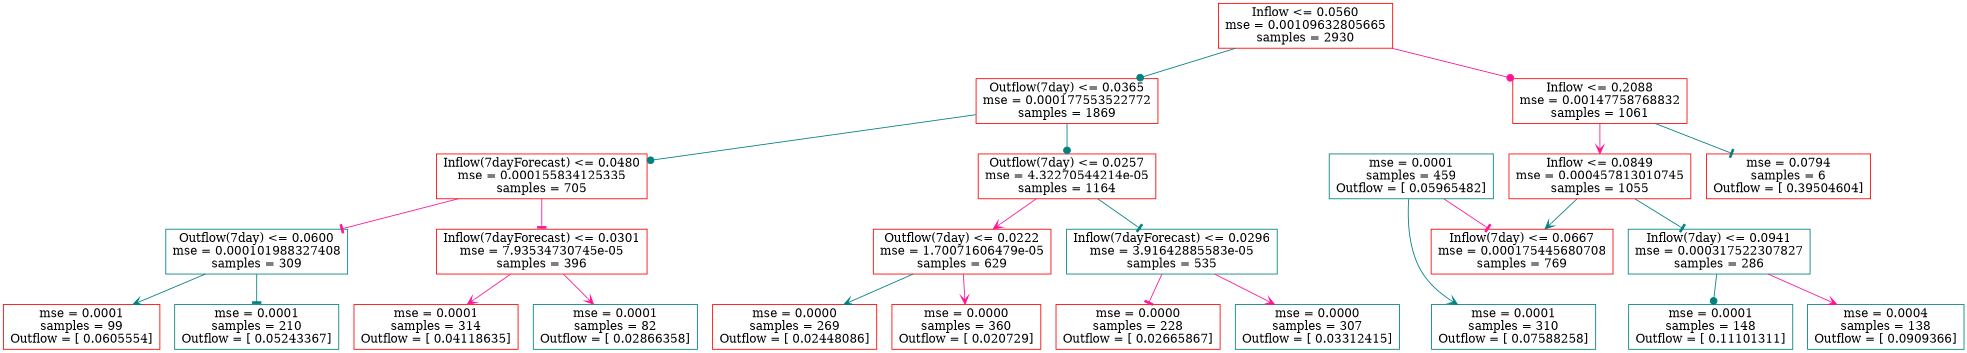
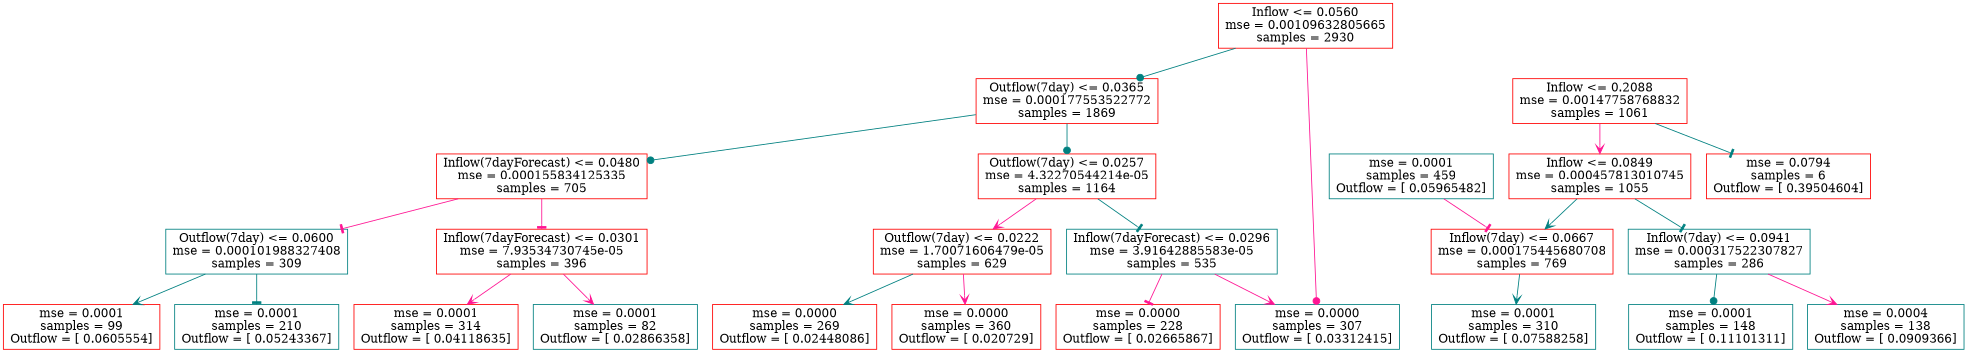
edge "Inflow <= 0.0560 mse = 0.00109632805665 samples = 2930" -> "Inflow <= 0.2088 mse = 0.00147758768832 samples = 1061": now "Inflow <= 0.0560 mse = 0.00109632805665 samples = 2930" -> "mse = 0.0000 samples = 307 Outflow = [ 0.03312415]"
edge "mse = 0.0001 samples = 459 Outflow = [ 0.05965482]" -> "mse = 0.0001 samples = 310 Outflow = [ 0.07588258]": now "Inflow(7day) <= 0.0667 mse = 0.000175445680708 samples = 769" -> "mse = 0.0001 samples = 310 Outflow = [ 0.07588258]"
